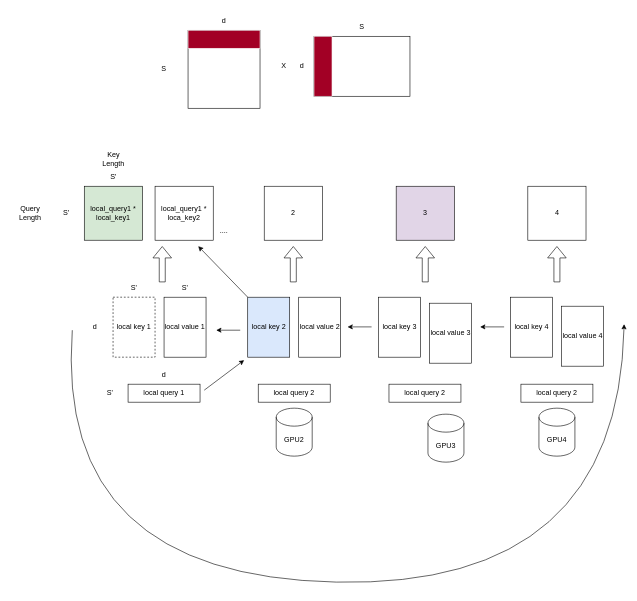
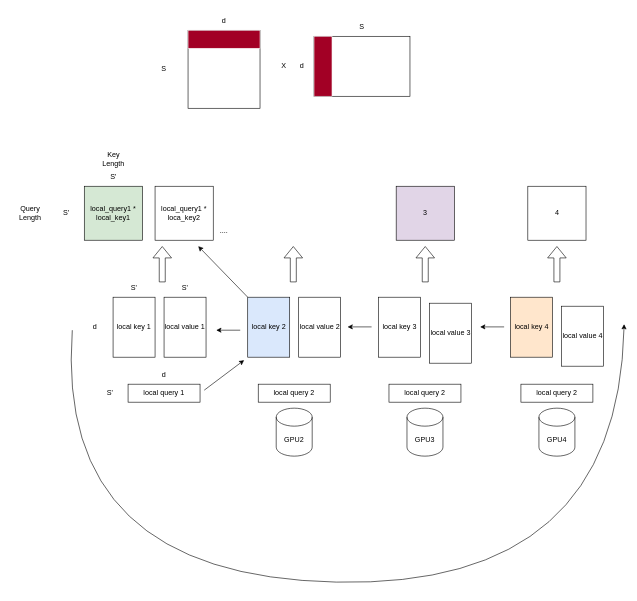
node "2": removed
node "local key 1": style dashed -> solid
node "local key 4": fillcolor #ffffff -> #ffe6cc
node "GPU3": moved (446, 438) -> (425, 432)
